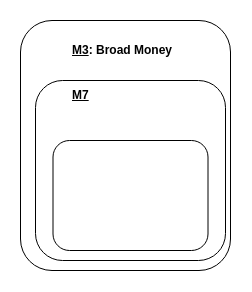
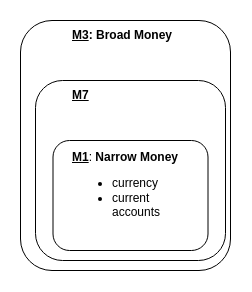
node "M3: Broad Money": moved (126, 51) -> (126, 36)
node "M1: Narrow Money currency current accounts": added
